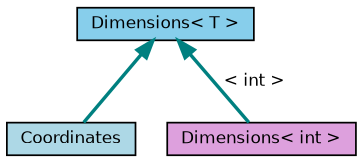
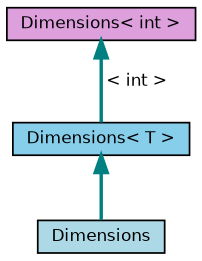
edge "Dimensions< int >" -> "Dimensions< T >": reversed
node "Coordinates": label "Coordinates" -> "Dimensions"
